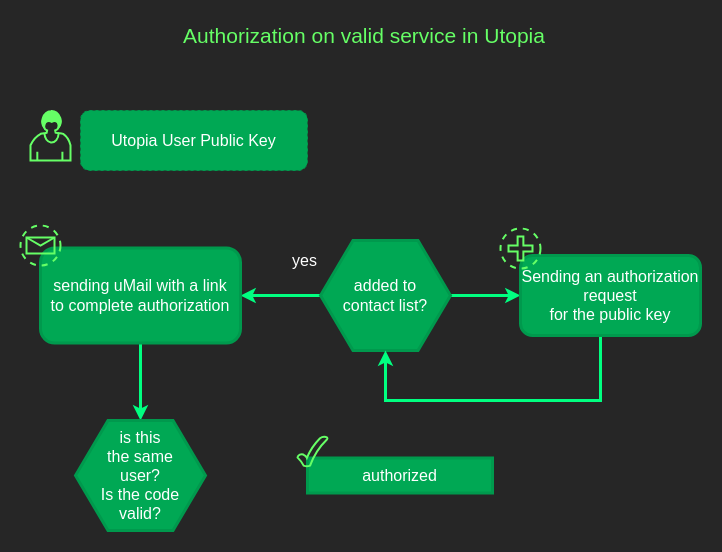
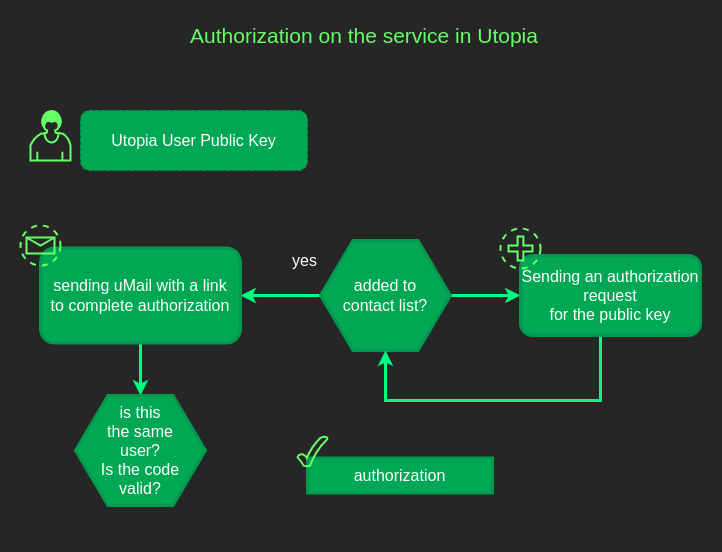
node "Authorization on valid service in Utopia": label "Authorization on valid service in Utopia" -> "Authorization on the service in Utopia"
node "is this the same user? Is the code valid?": moved (141, 476) -> (141, 451)
node "authorized": label "authorized" -> "authorization"
